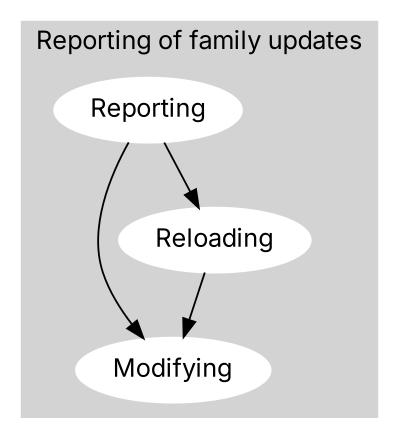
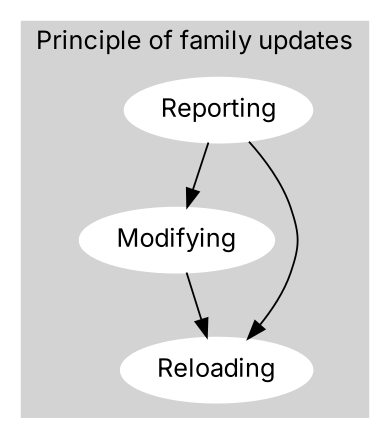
cluster "Reporting of family updates": label "Reporting of family updates" -> "Principle of family updates"
edge "Reloading" -> "Modifying": reversed
